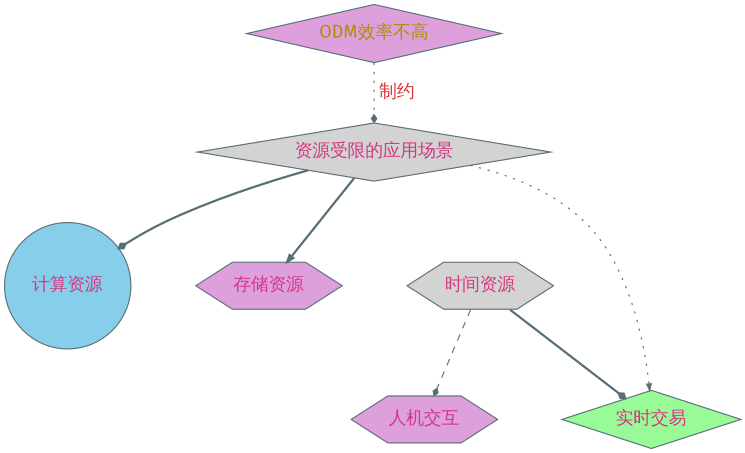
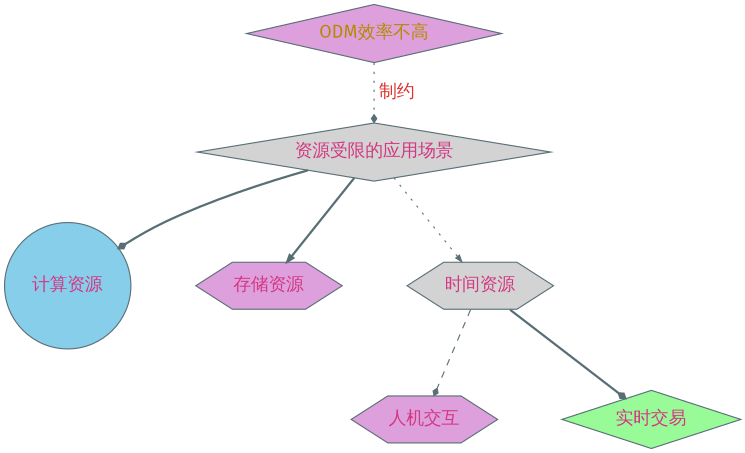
edge "资源受限的应用场景" -> "实时交易": now "资源受限的应用场景" -> "时间资源"
